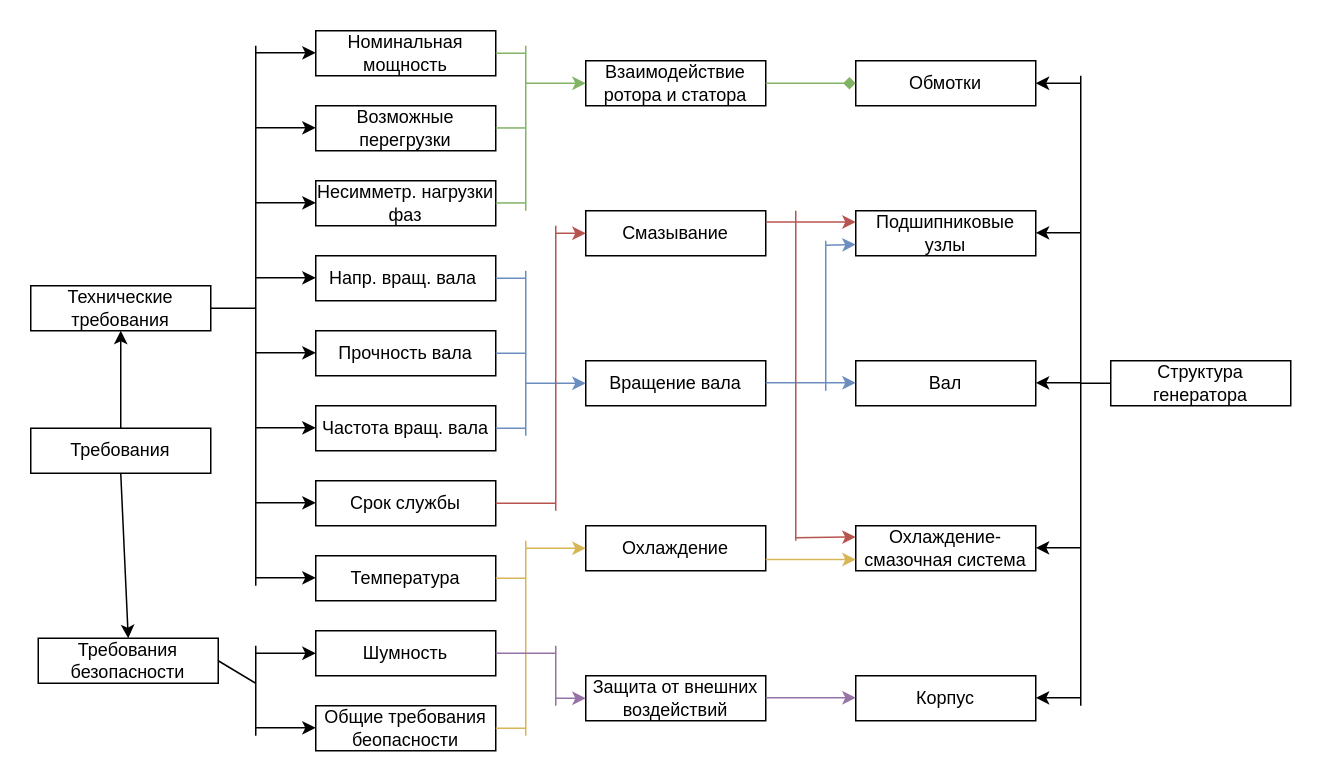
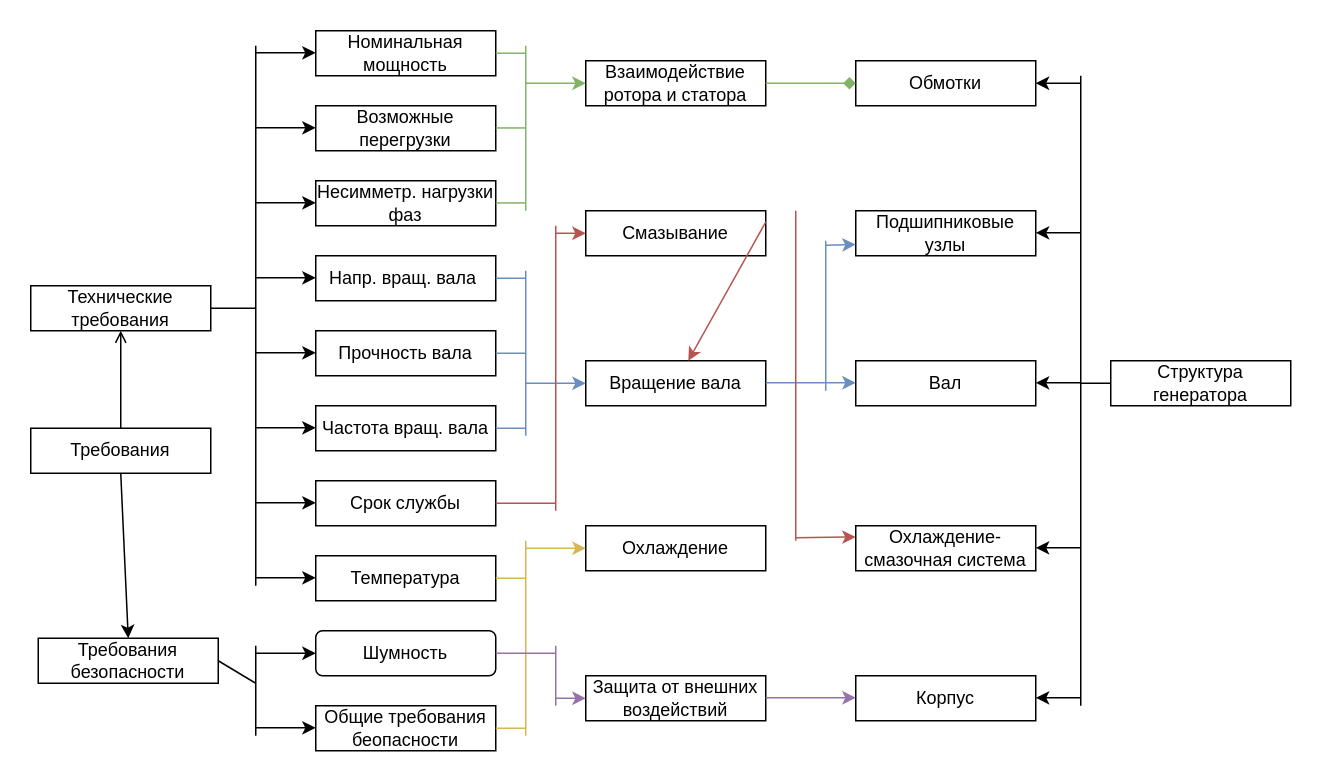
edge "Смазывание" -> "Подшипниковые узлы": now "Смазывание" -> "Вращение вала"
edge "Требования" -> "Технические требования": arrowhead classic -> open
edge "Охлаждение" -> "Охлаждение-смазочная система": removed
node "Шумность": shape rectangle -> rounded rectangle
